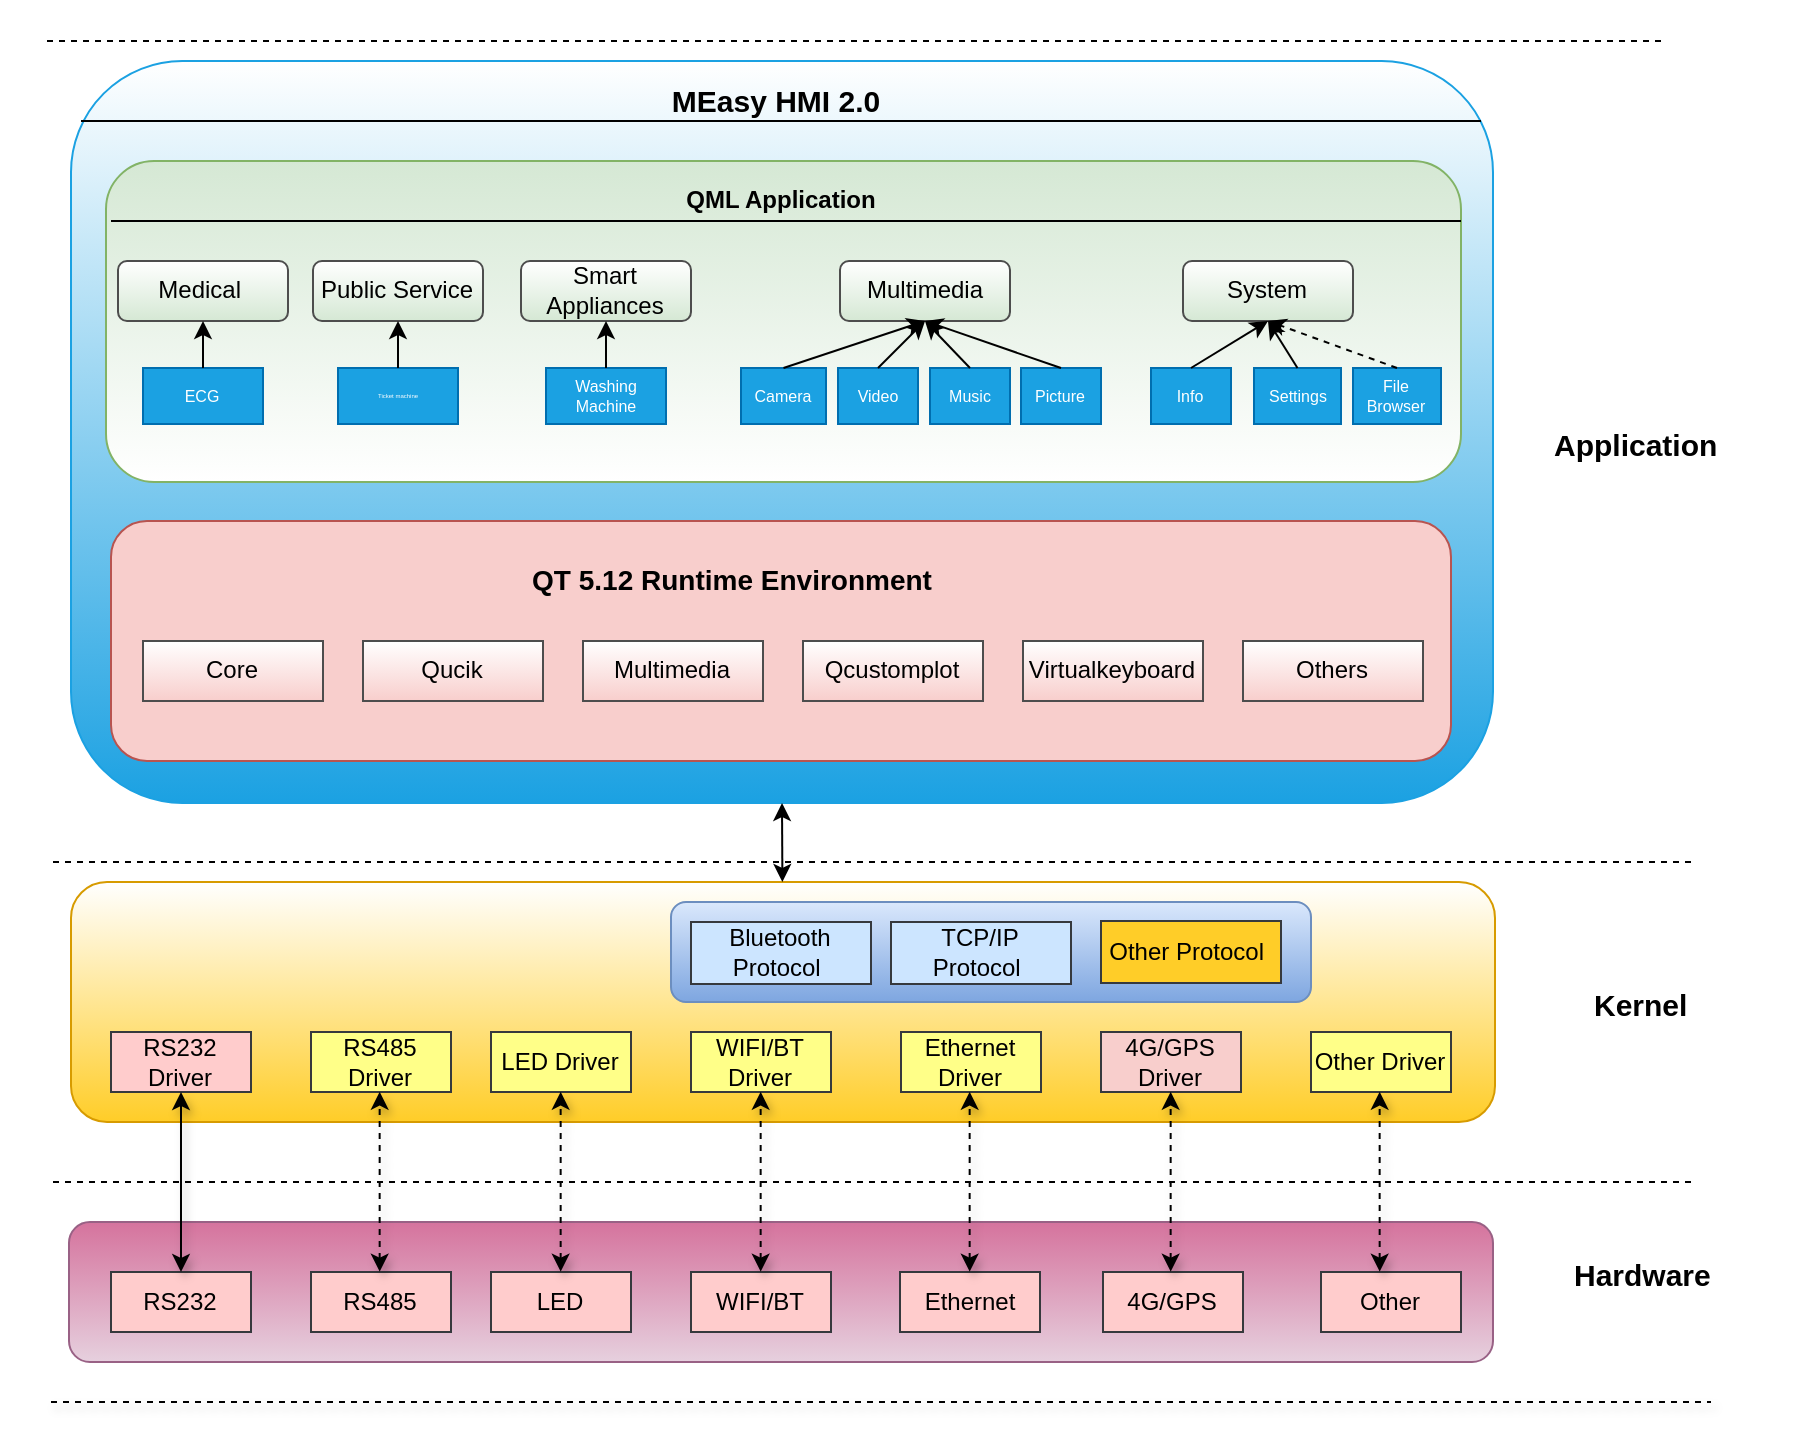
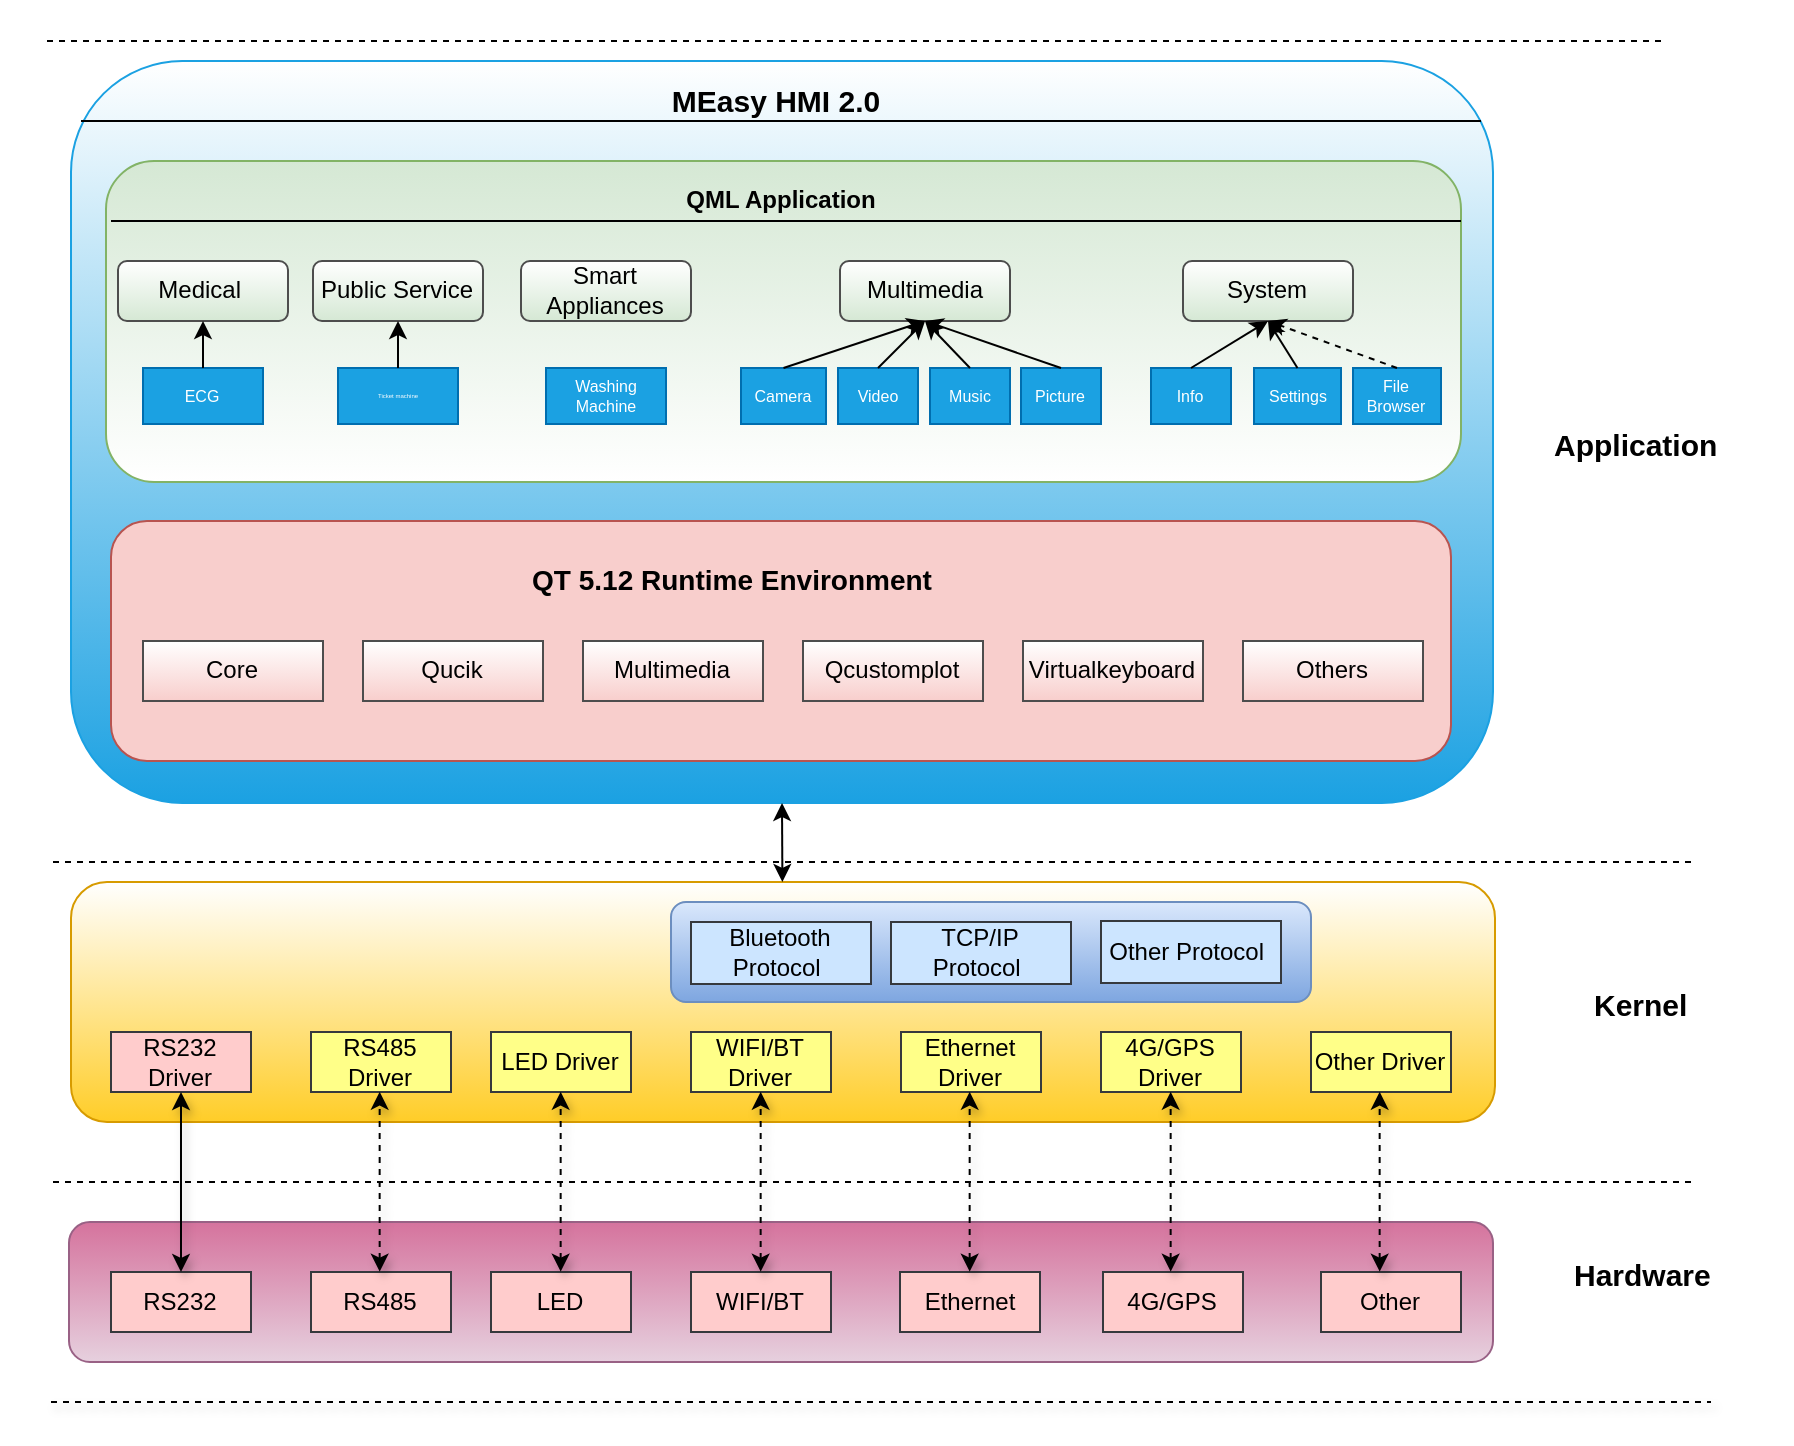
edge "Washing Machine" -> "Smart Appliances": removed
node "Other Protocol": fillcolor #ffcd28 -> #cce5ff
node "4G/GPS Driver": fillcolor #f8cecc -> #ffff88
